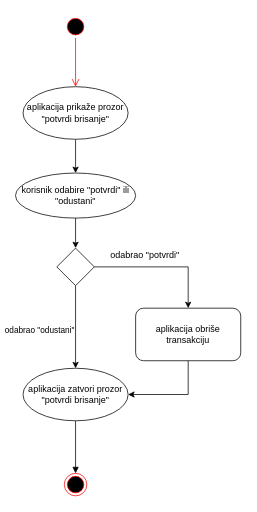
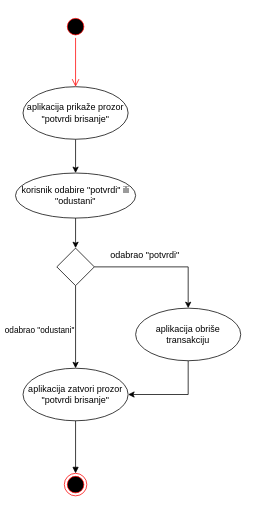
node "aplikacija obriše transakciju": shape rounded rectangle -> ellipse
